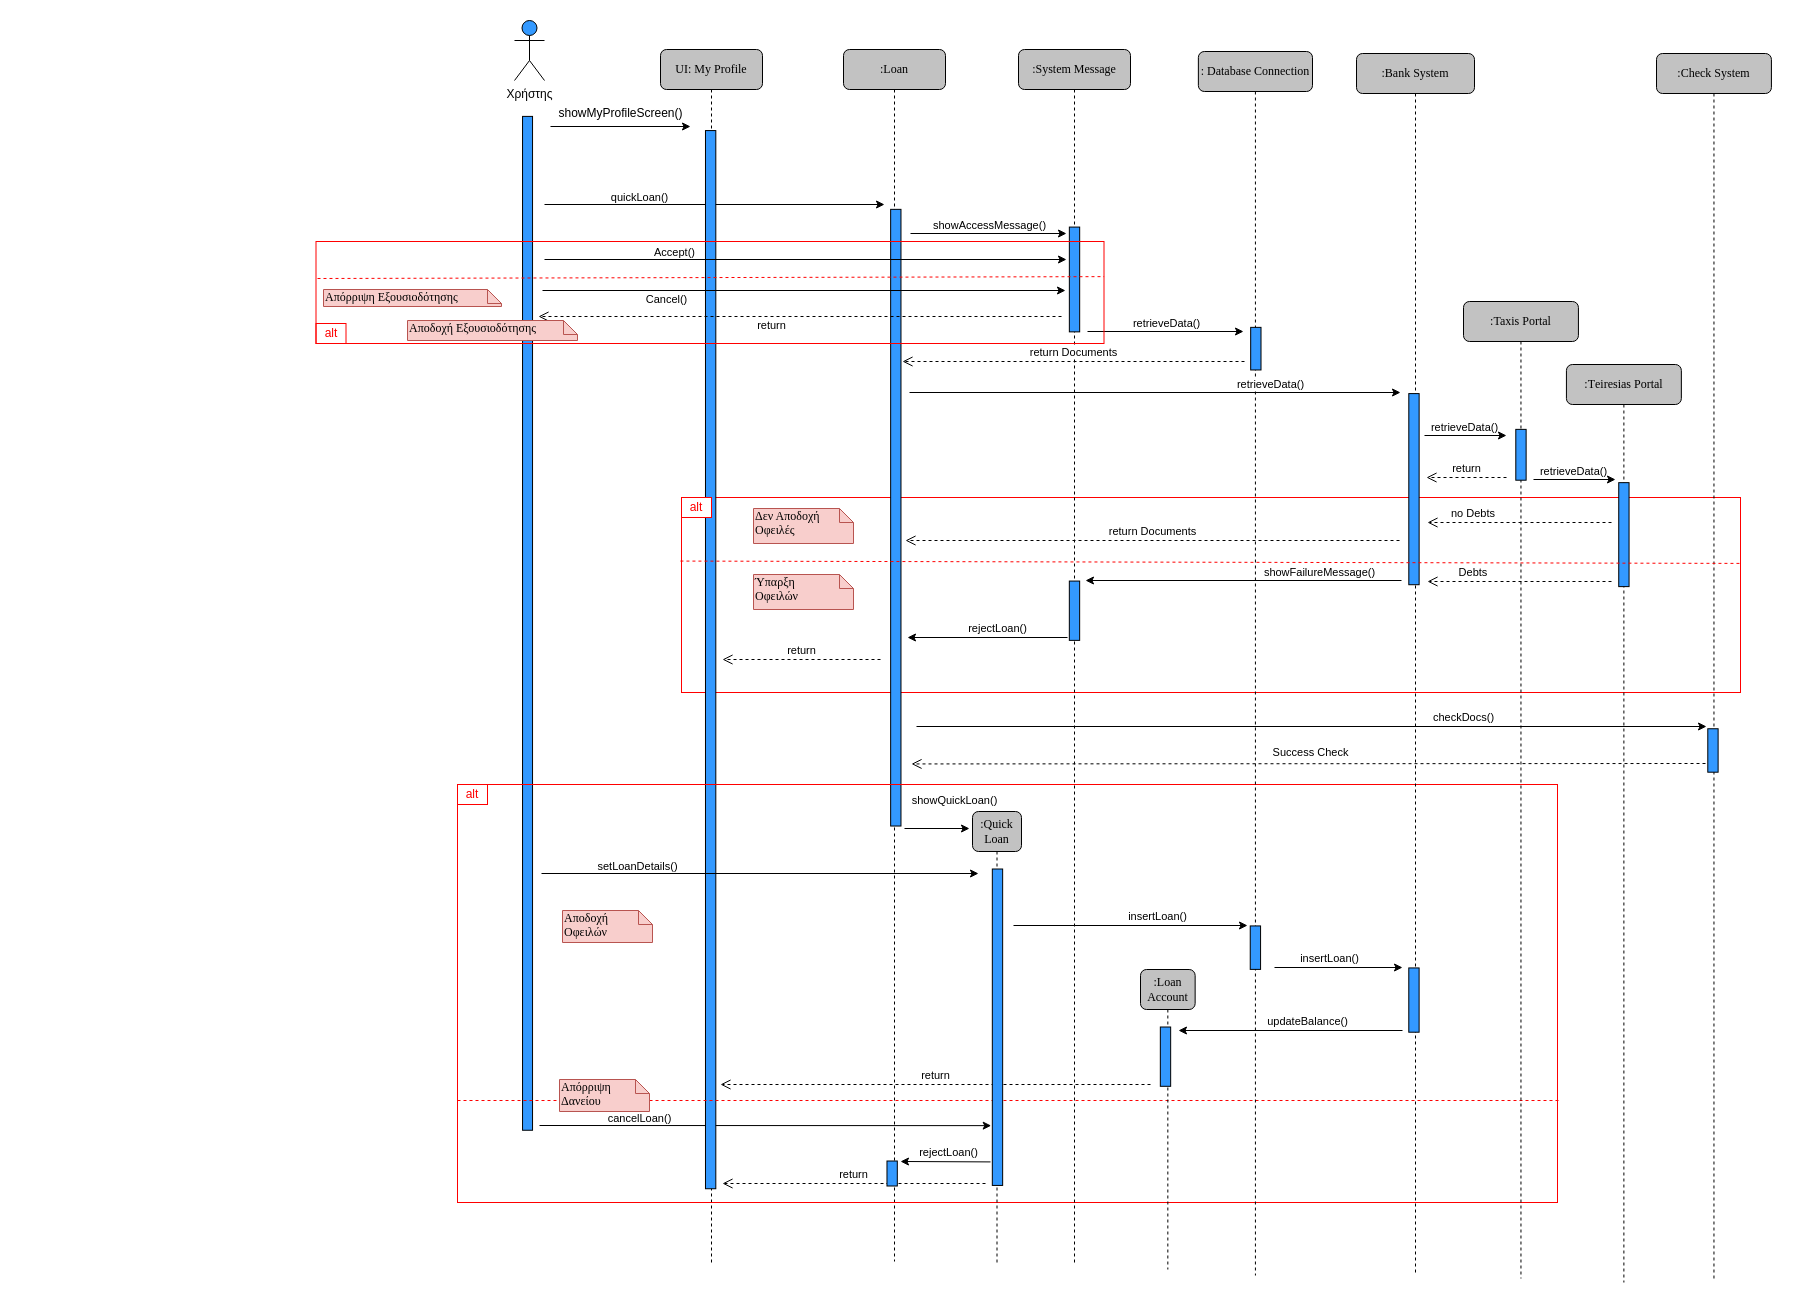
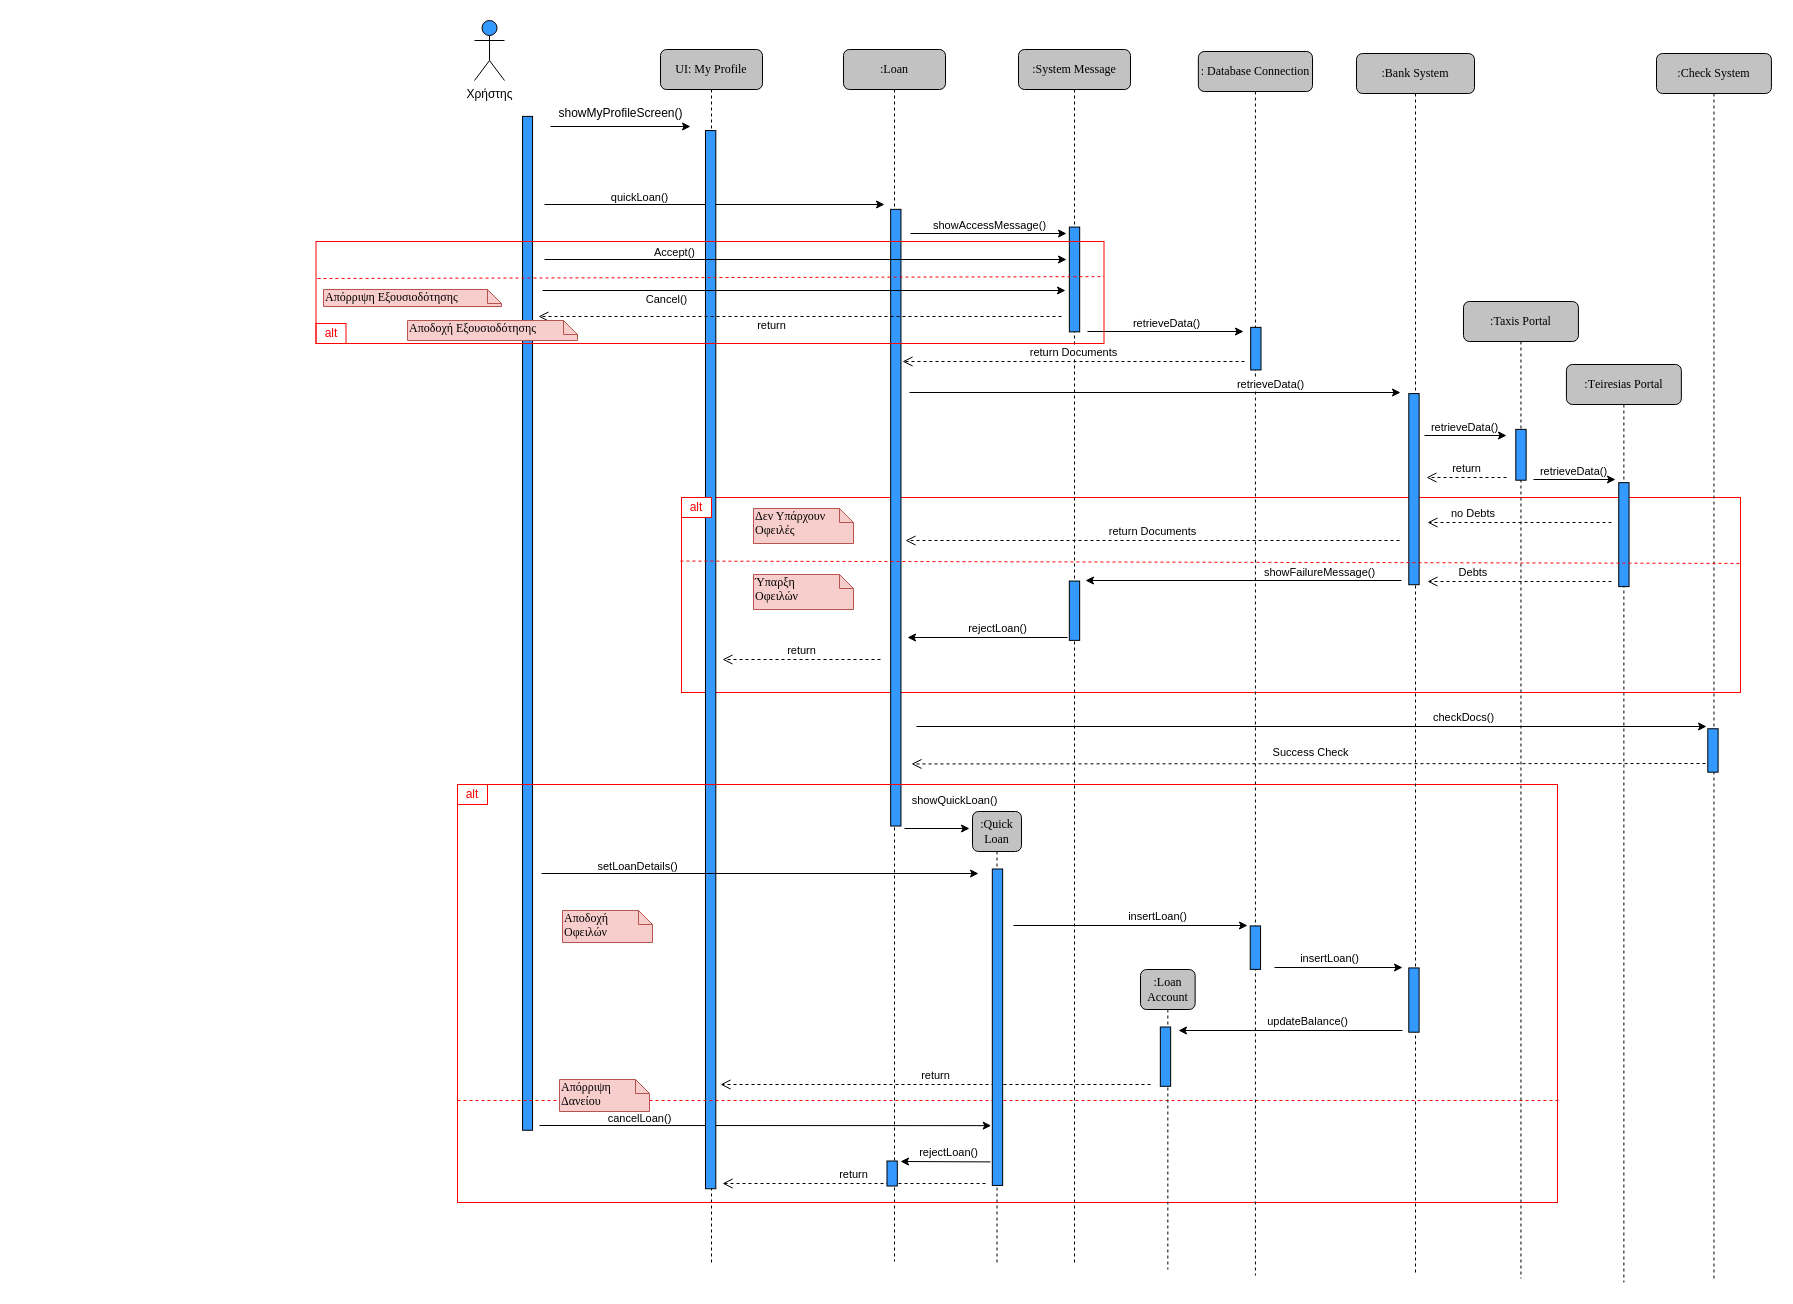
node "Χρήστης": moved (530, 51) -> (490, 51)
node "Δεν Αποδοχή Οφειλές": label "Δεν Αποδοχή Οφειλές" -> "Δεν Υπάρχουν Οφειλές"
